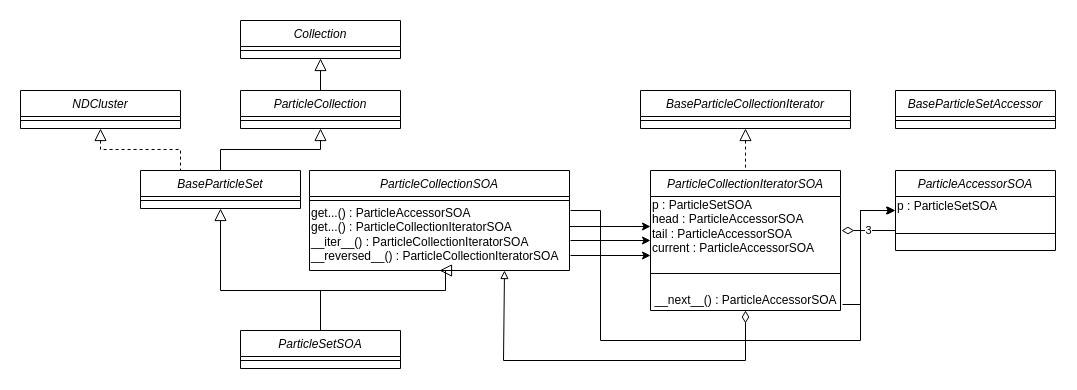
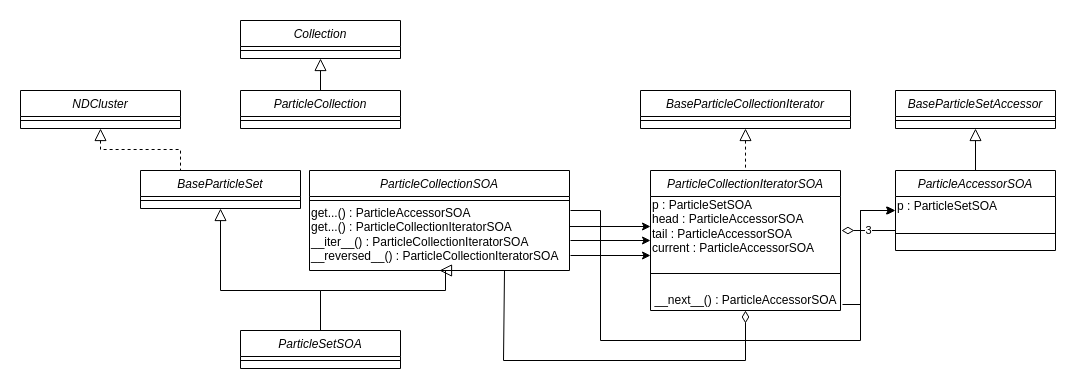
edge "BaseParticleSet" -> "ParticleCollection": removed
edge "ParticleAccessorSOA" -> "BaseParticleSetAccessor": added
edge "ParticleCollectionSOA" -- "ParticleCollectionIteratorSOA": arrowhead block -> none
